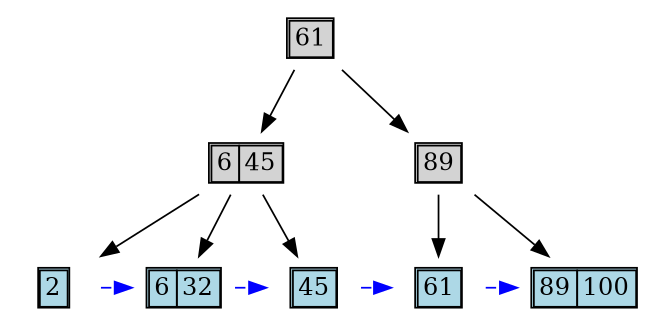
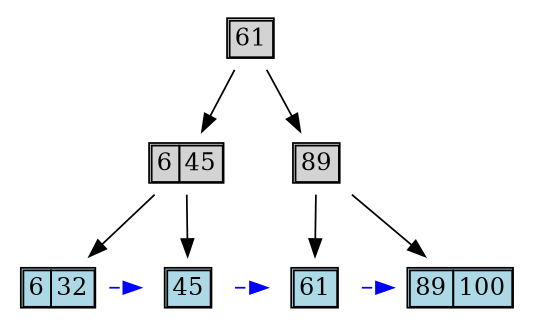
node "2": removed
